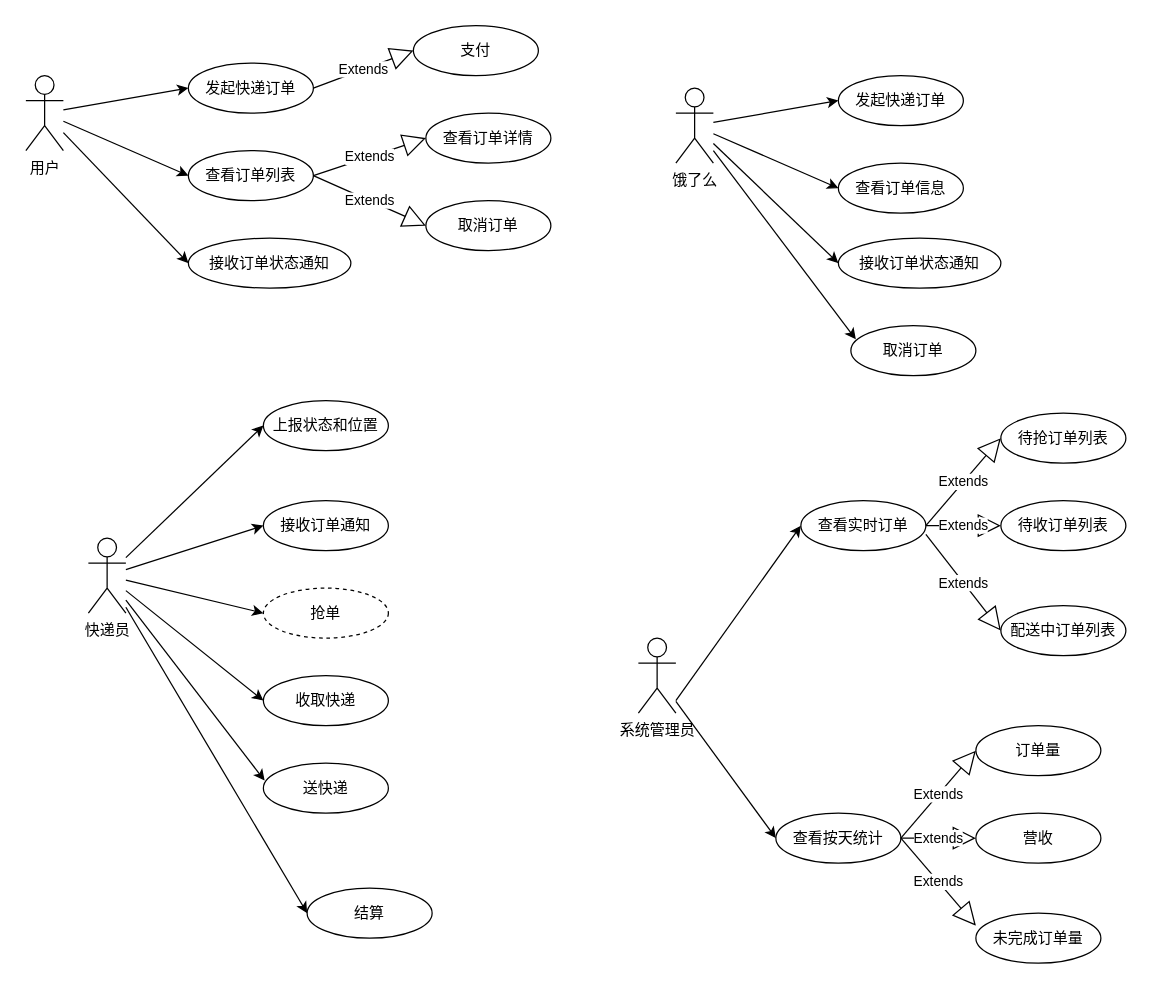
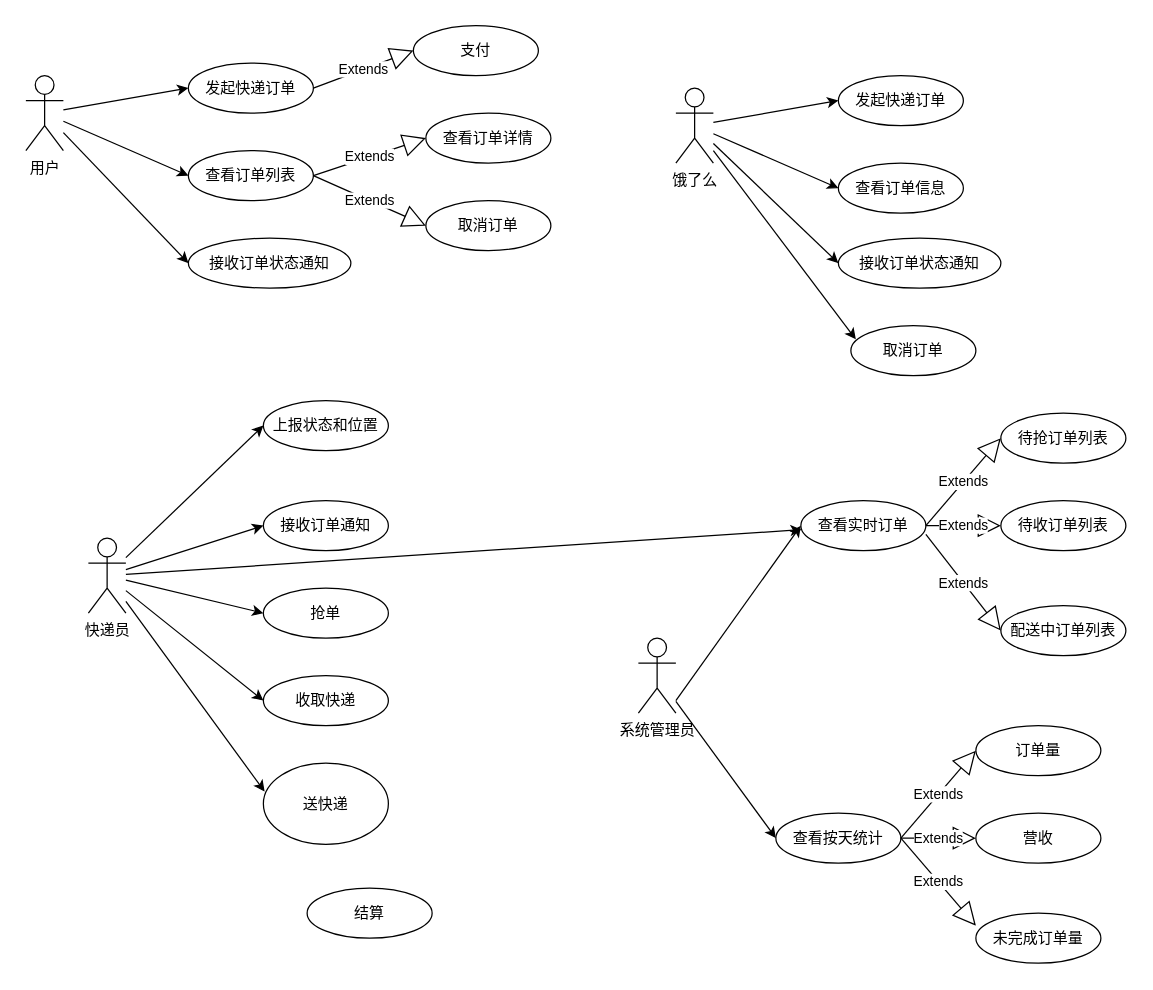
node "抢单": style dashed -> solid
edge "快递员" -> "结算": now "快递员" -> "查看实时订单"
node "送快递": size 125x50 -> 125x81
